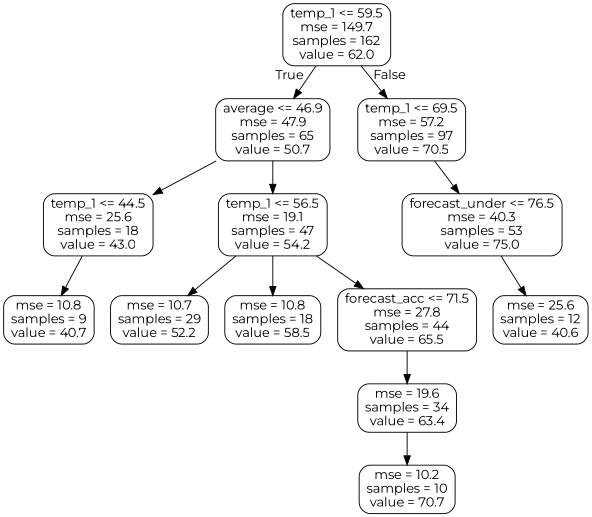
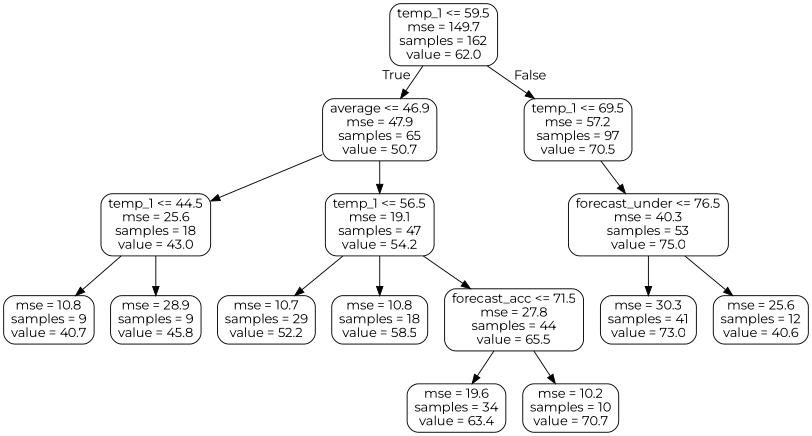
node "mse = 28.9 samples = 9 value = 45.8": added
node "mse = 30.3 samples = 41 value = 73.0": added
edge "mse = 19.6 samples = 34 value = 63.4" -> "mse = 10.2 samples = 10 value = 70.7": now "forecast_acc <= 71.5 mse = 27.8 samples = 44 value = 65.5" -> "mse = 10.2 samples = 10 value = 70.7"
